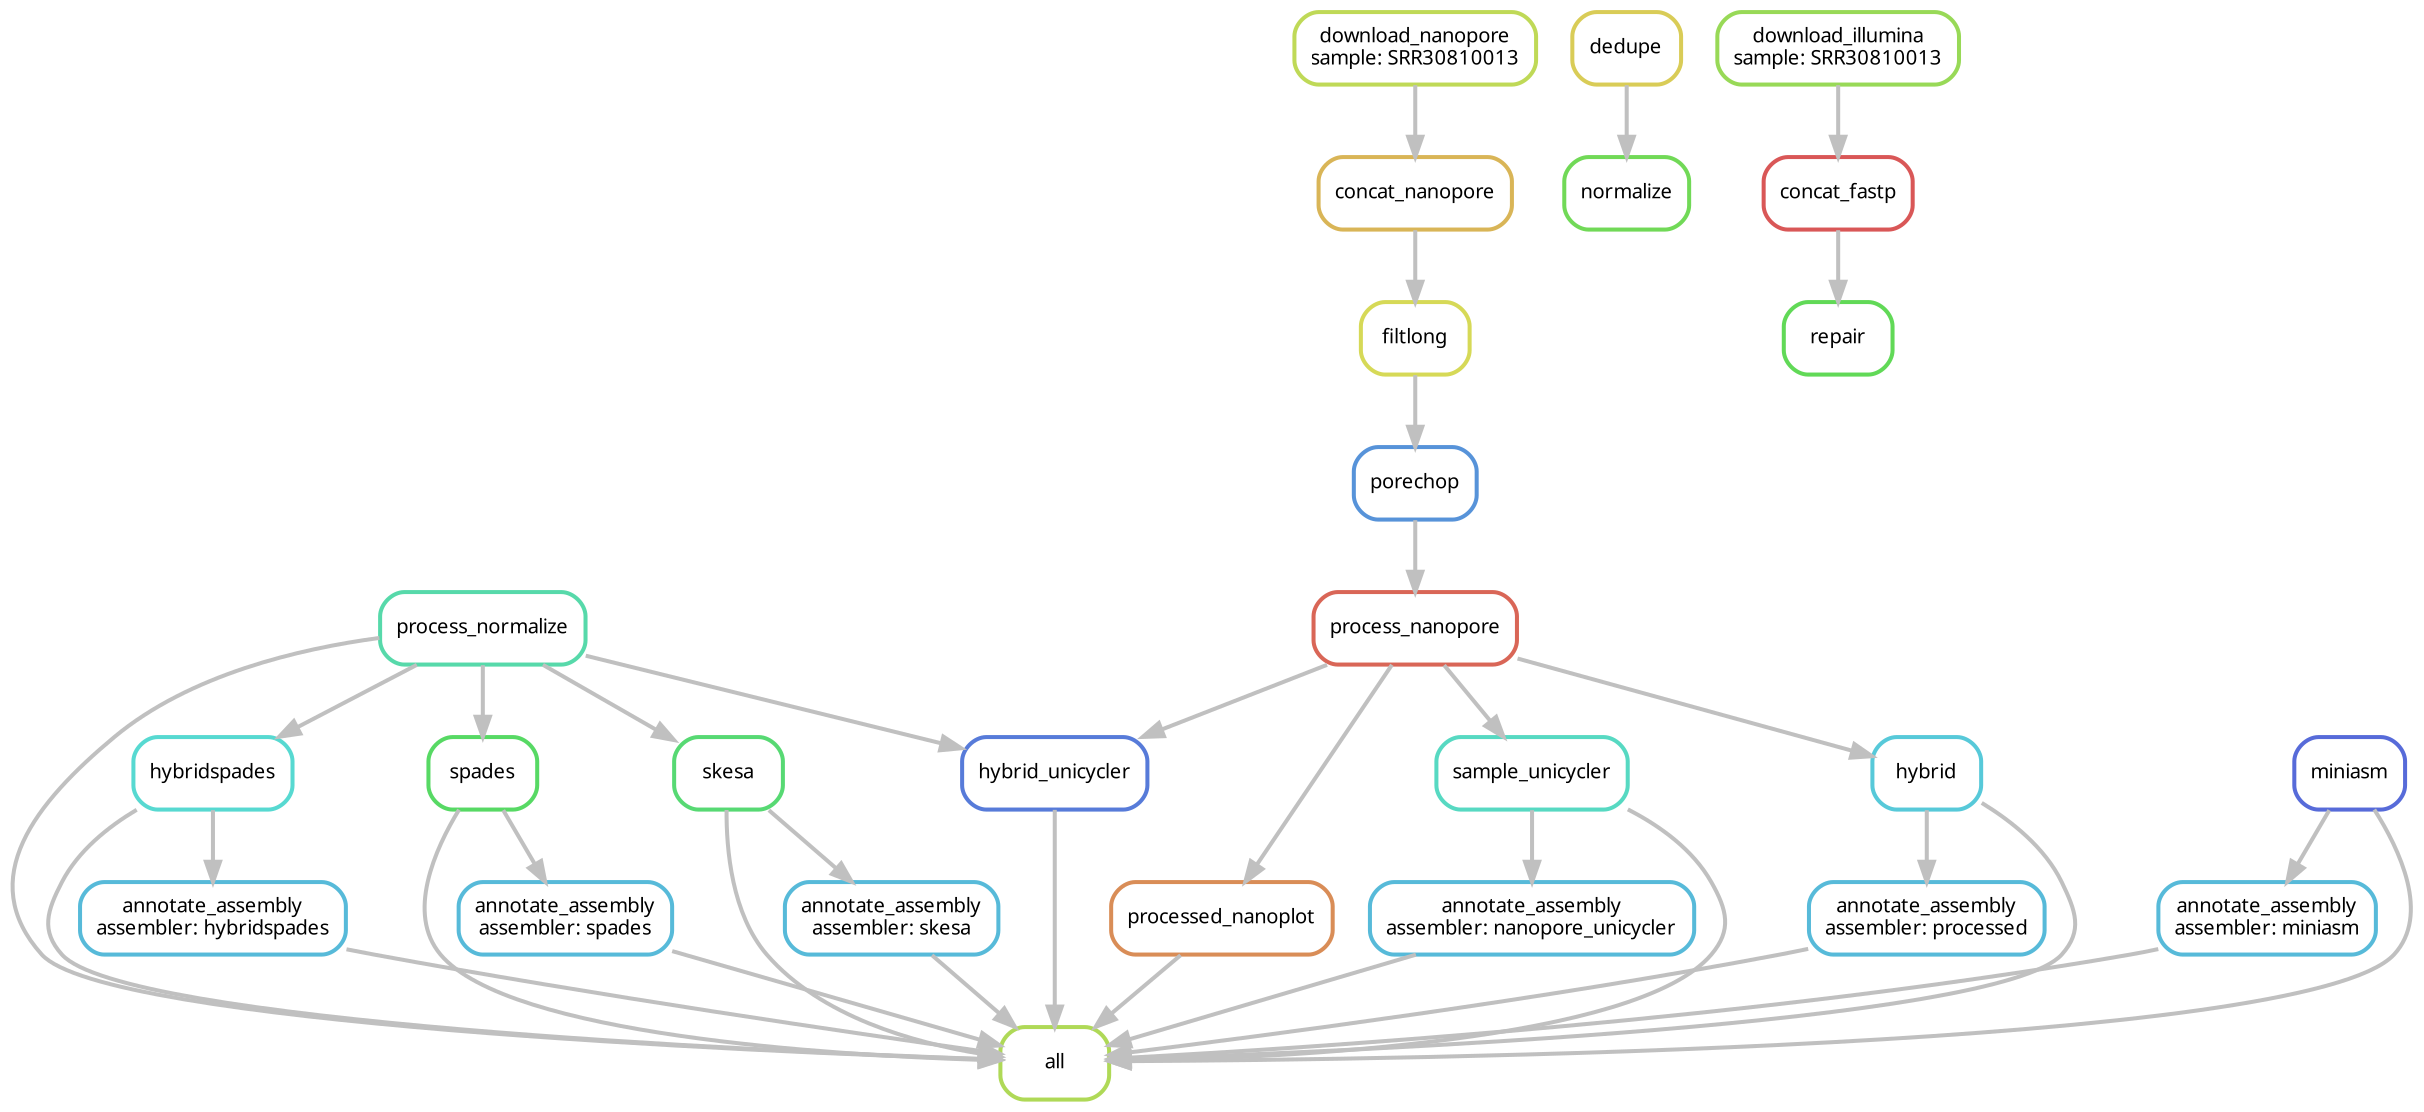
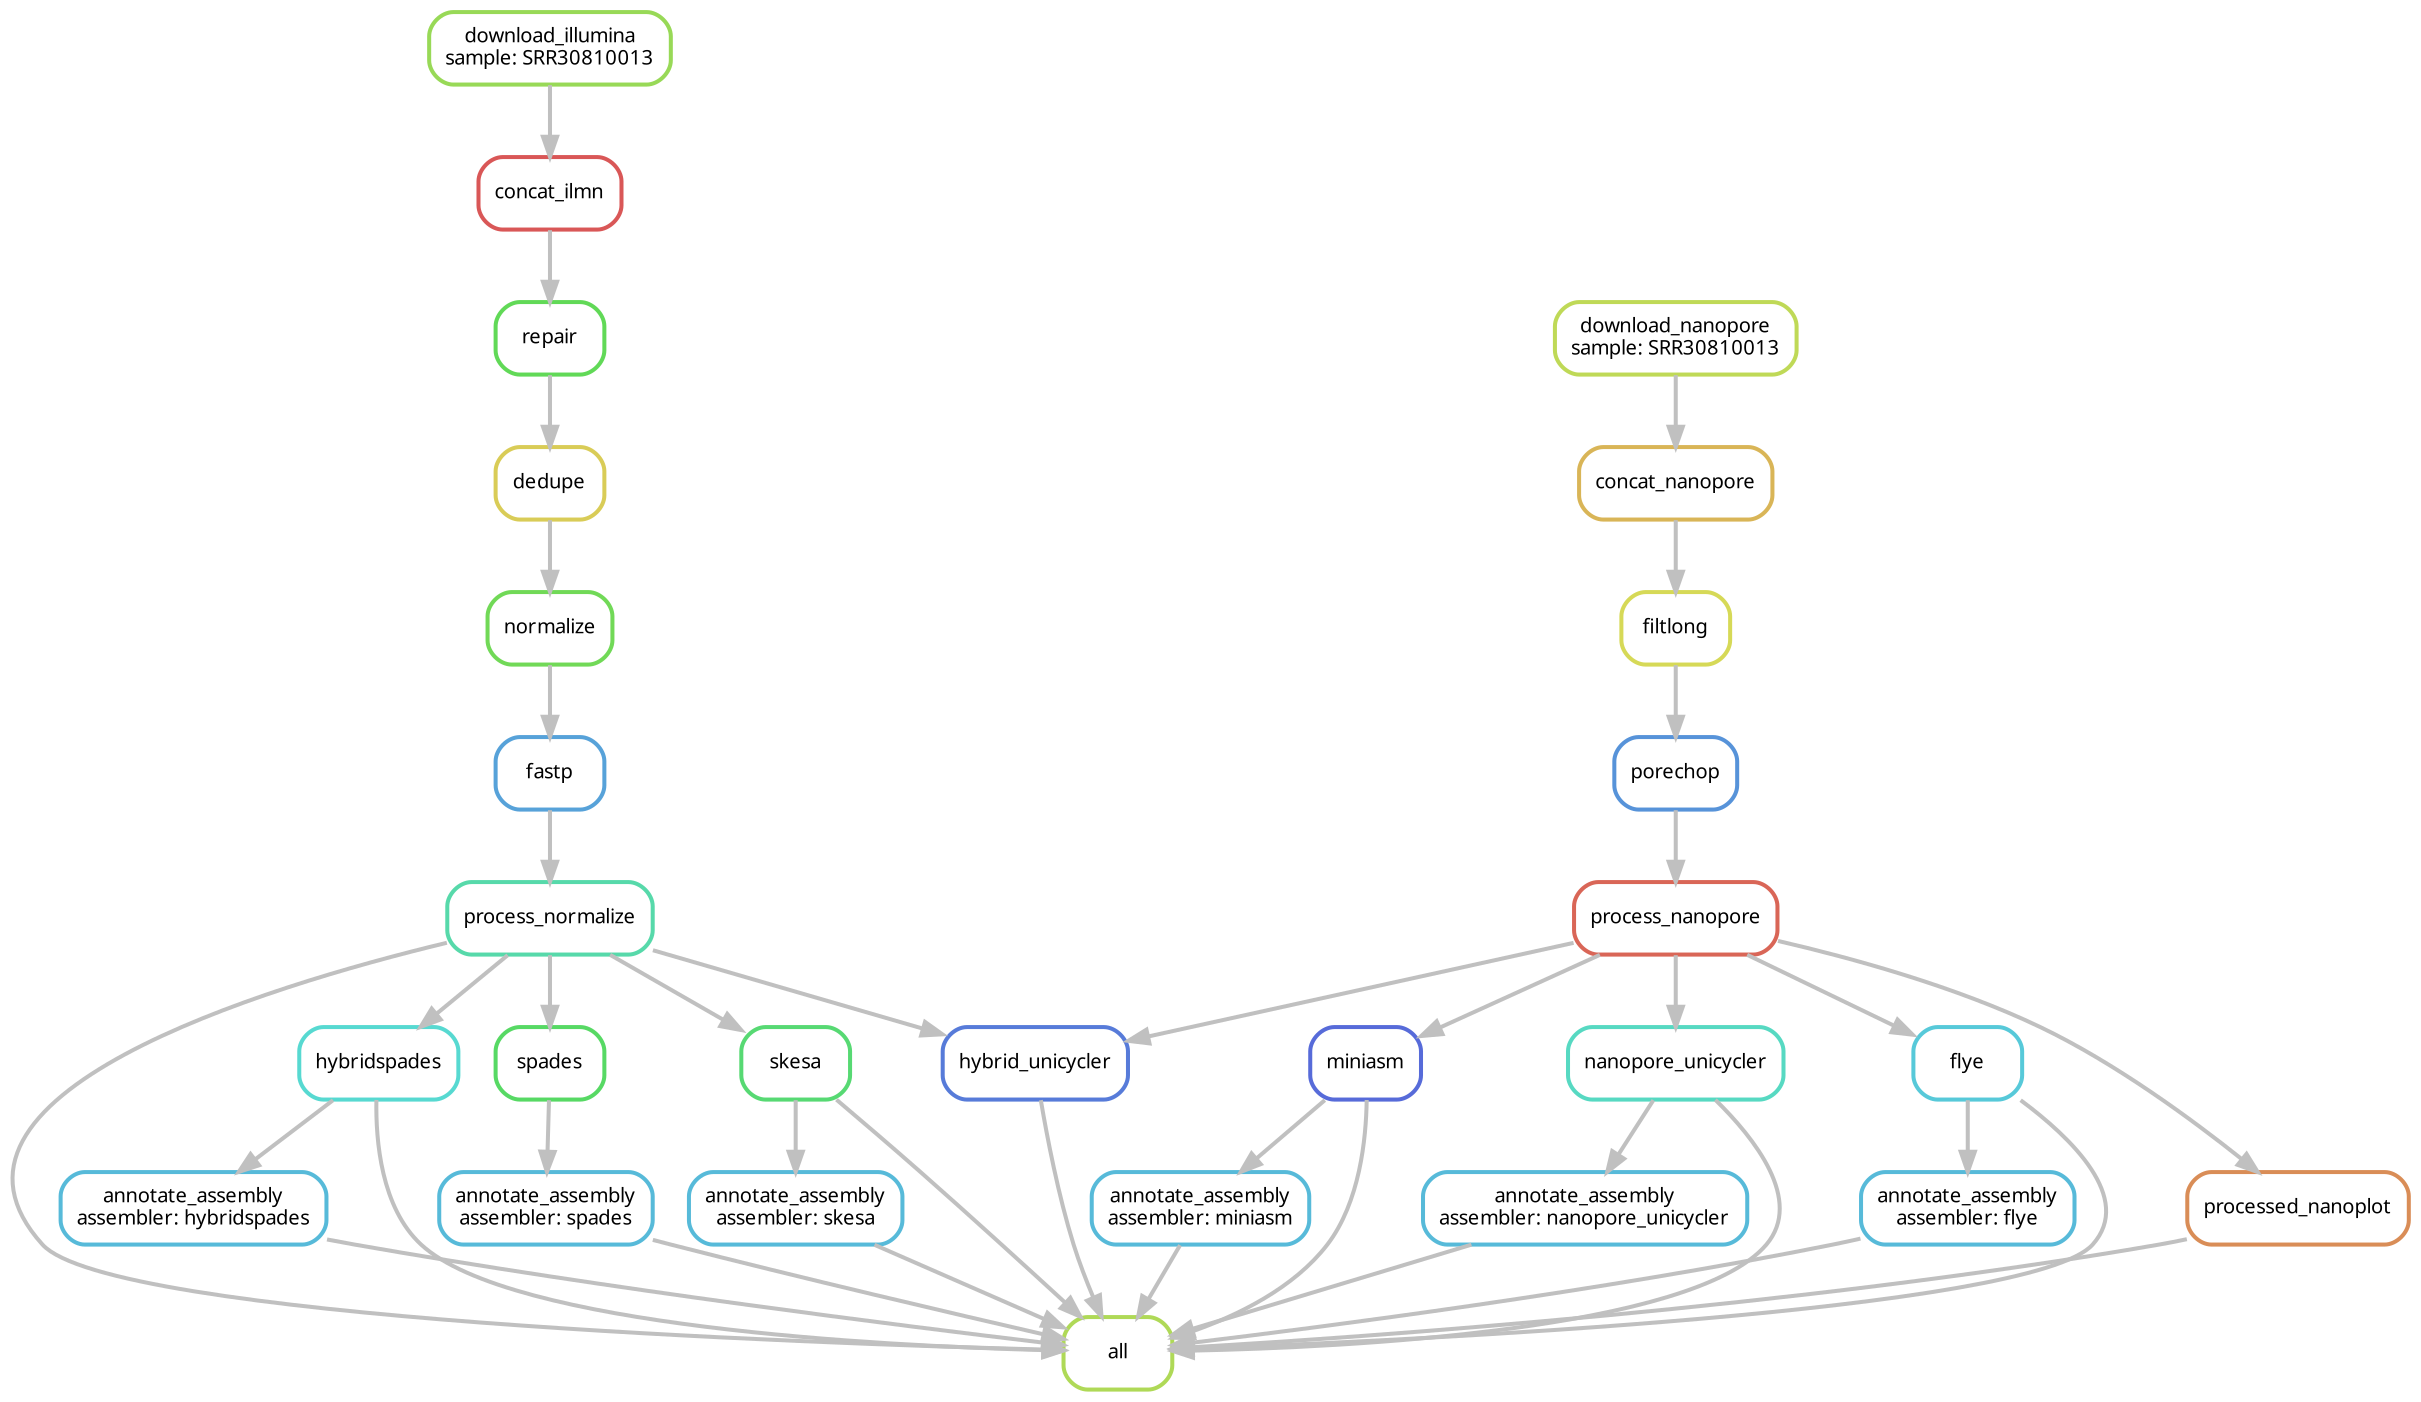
node "concat_fastp": label "concat_fastp" -> "concat_ilmn"
edge "repair" -> "dedupe": added
node "fastp": added
node "sample_unicycler": label "sample_unicycler" -> "nanopore_unicycler"
node "hybrid": label "hybrid" -> "flye"
node "annotate_assembly assembler: processed": label "annotate_assembly assembler: processed" -> "annotate_assembly assembler: flye"
edge "process_nanopore" -> "miniasm": added
edge "spades" -> "all": removed
